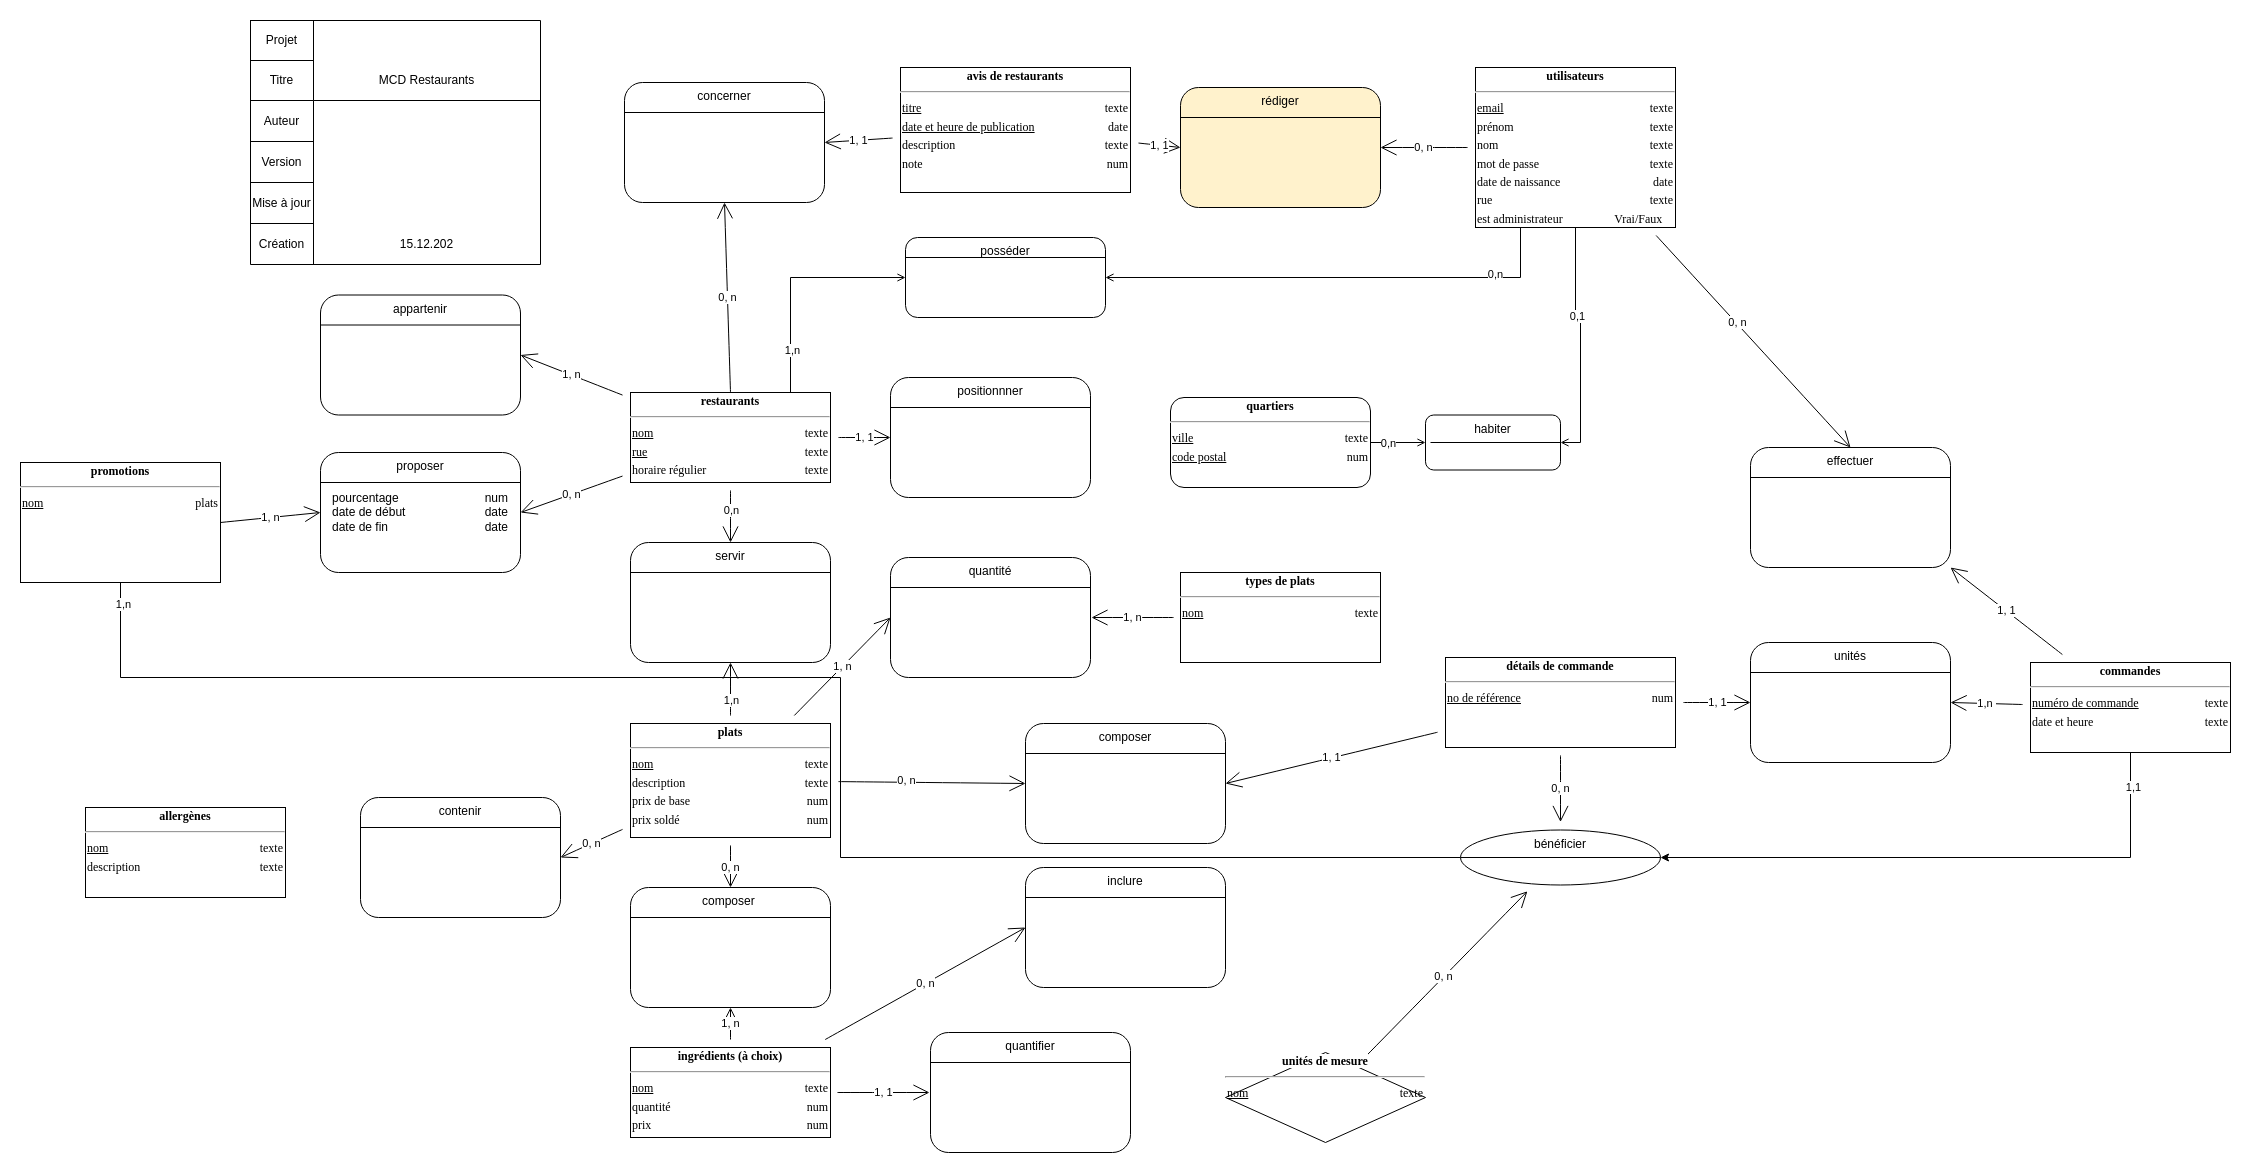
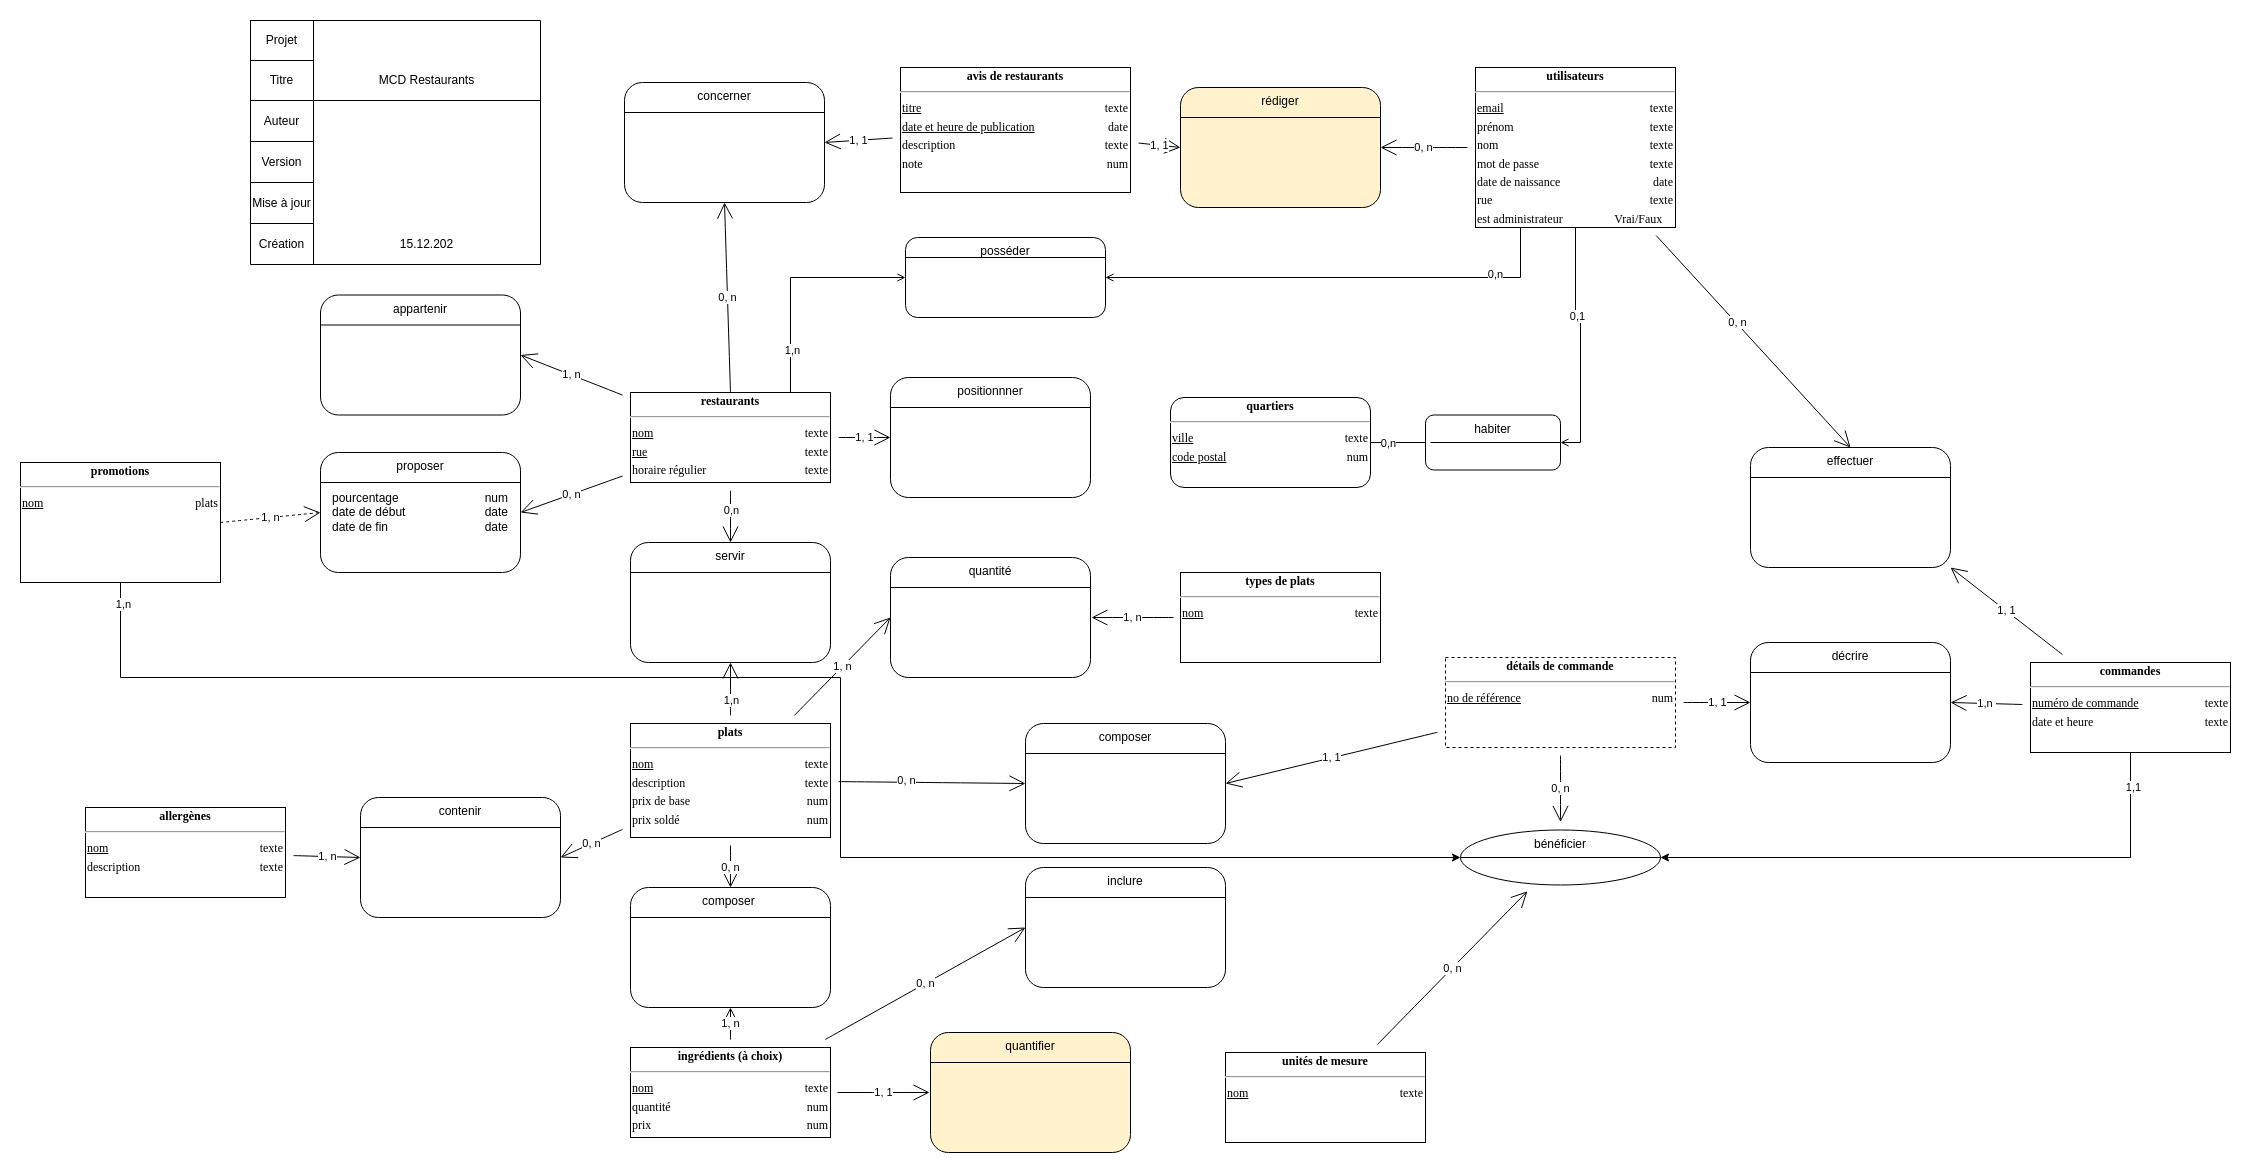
edge "quartiers ville texte code postal num" -> "habiter": arrowhead open -> none
edge "promotions nom plats" -> "proposer": style solid -> dashed
node "unités": label "unités" -> "décrire"
node "détails de commande no de référence num": style solid -> dashed
edge "allergènes nom texte description texte" -> "contenir": added, label "1, n"
edge "promotions nom plats" -- "bénéficier": arrowhead none -> classic
node "quantifier": fillcolor #ffffff -> #fff2cc
node "unités de mesure nom texte": shape diamond -> rectangle
